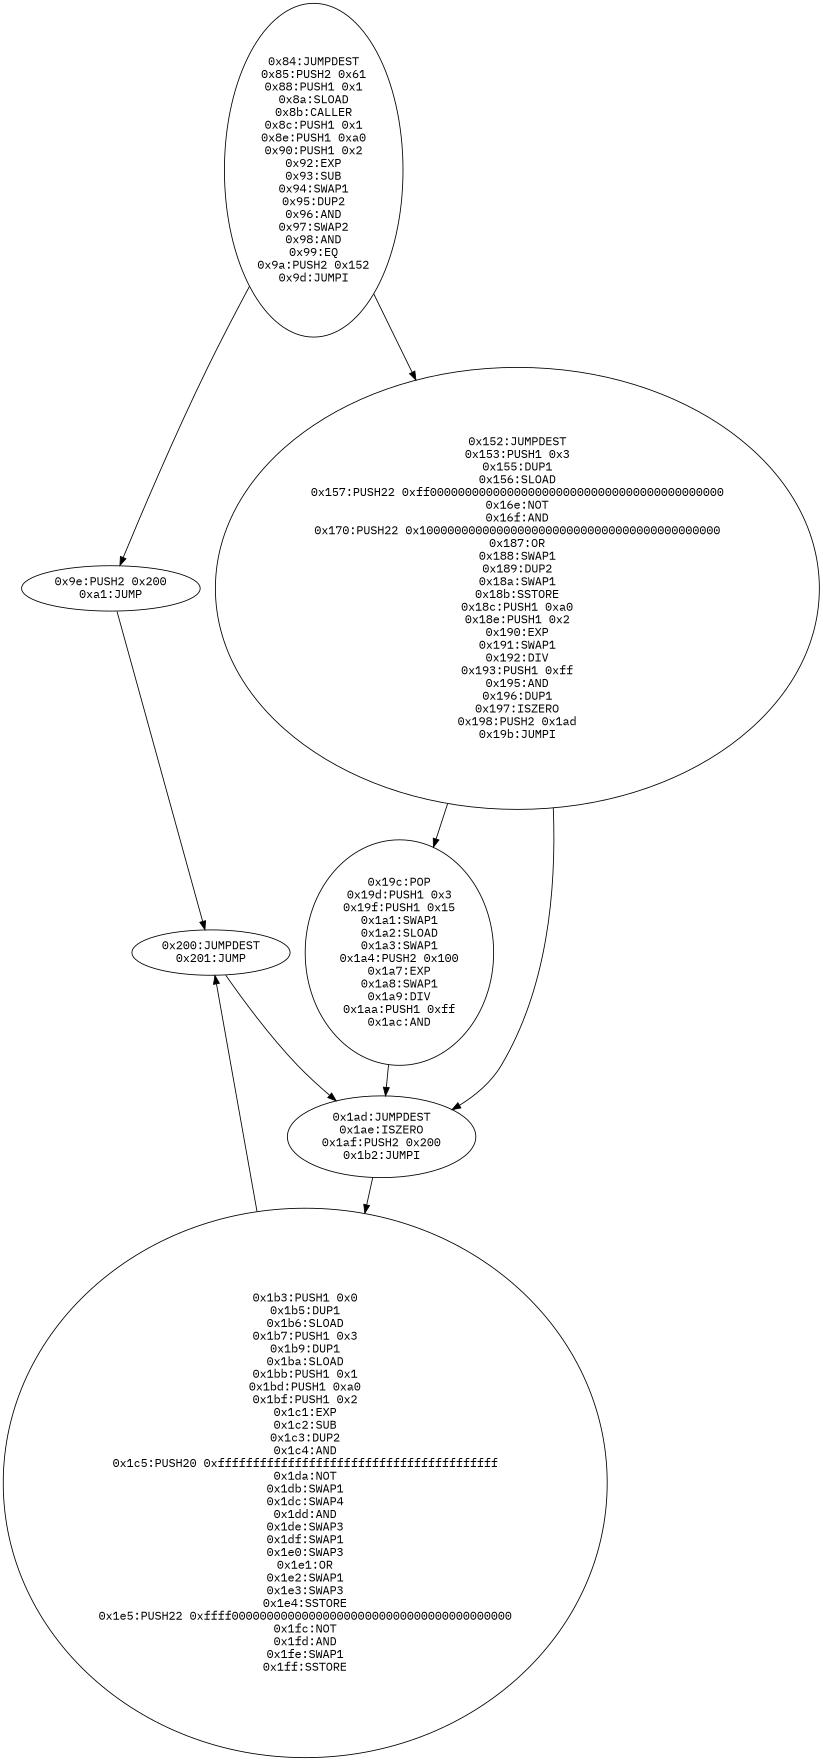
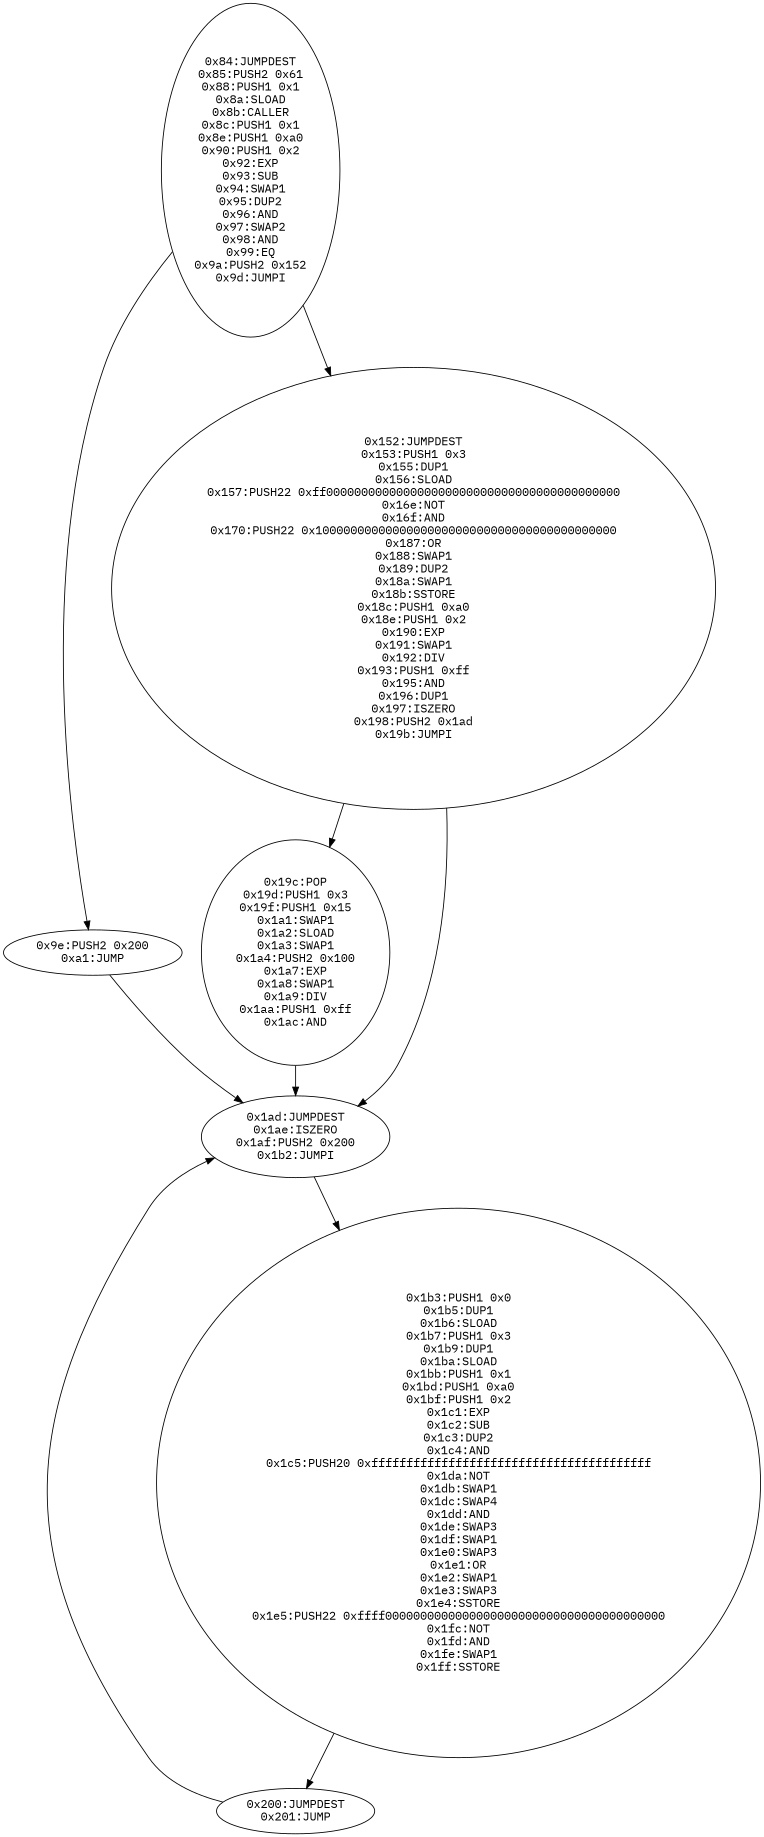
edge "0x9e:PUSH2 0x200 0xa1:JUMP" -> "0x200:JUMPDEST 0x201:JUMP": now "0x9e:PUSH2 0x200 0xa1:JUMP" -> "0x1ad:JUMPDEST 0x1ae:ISZERO 0x1af:PUSH2 0x200 0x1b2:JUMPI"
